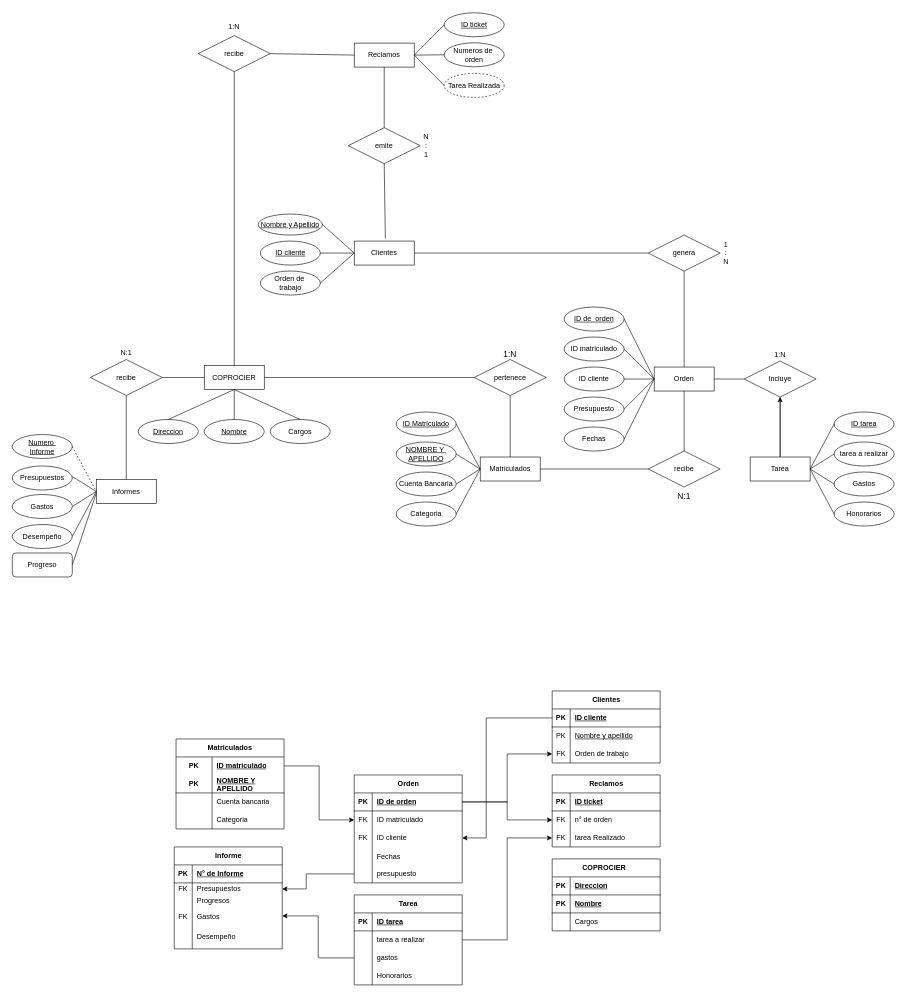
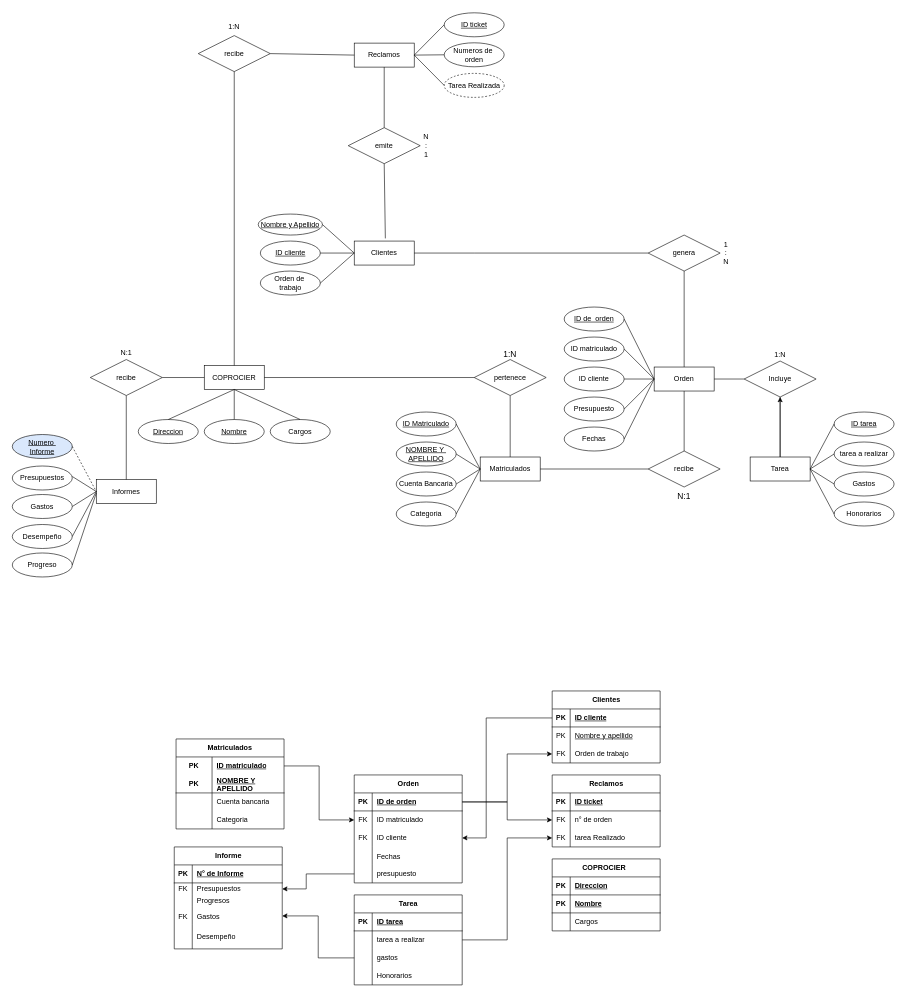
node "Numero Informe": fillcolor #ffffff -> #dae8fc
node "Progreso": shape rounded rectangle -> ellipse
